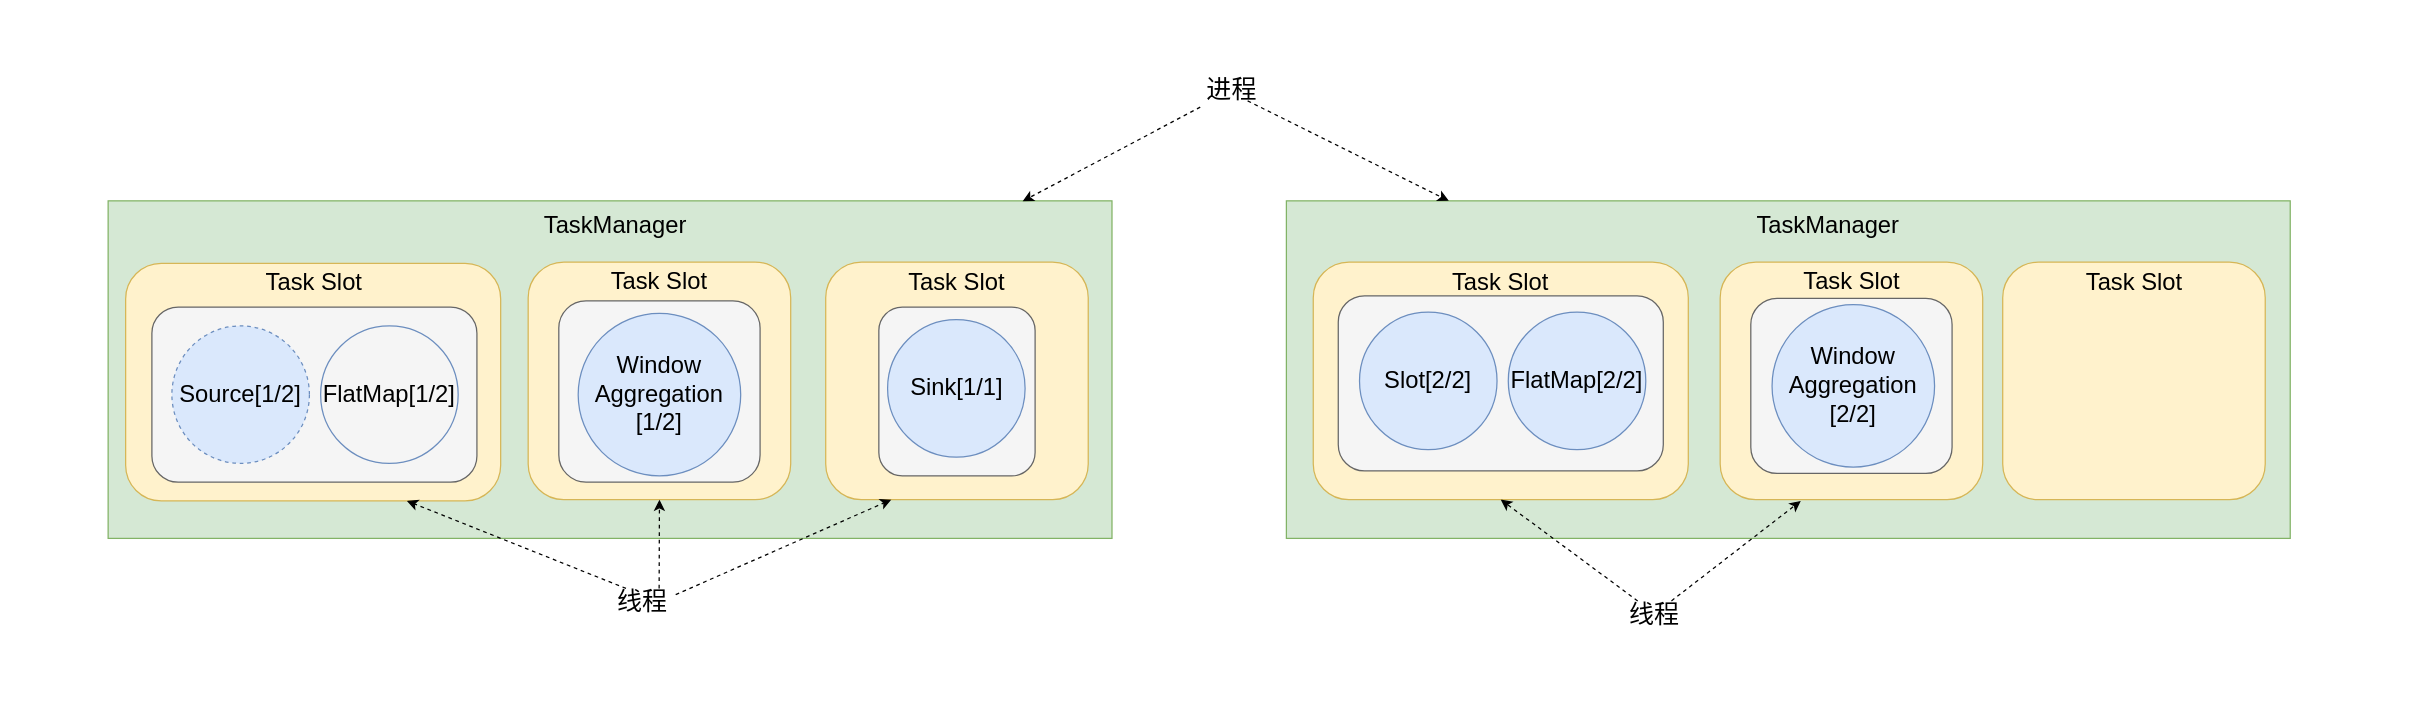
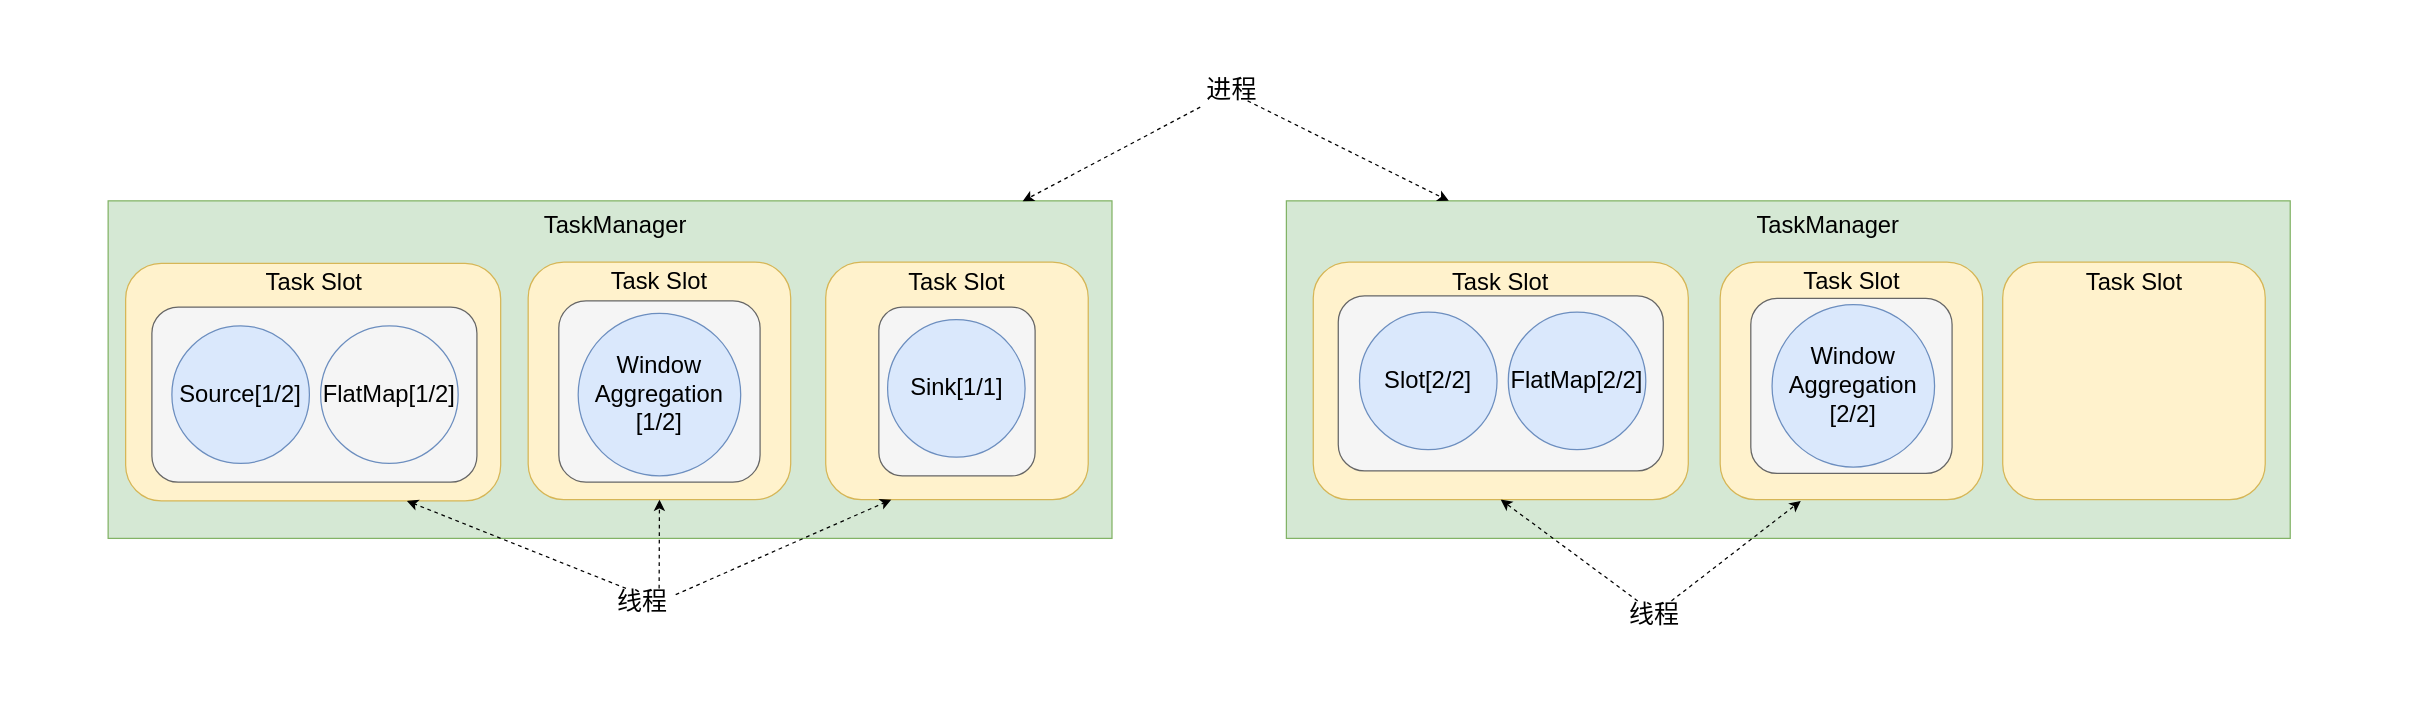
node "Source[1/2]": style dashed -> solid
